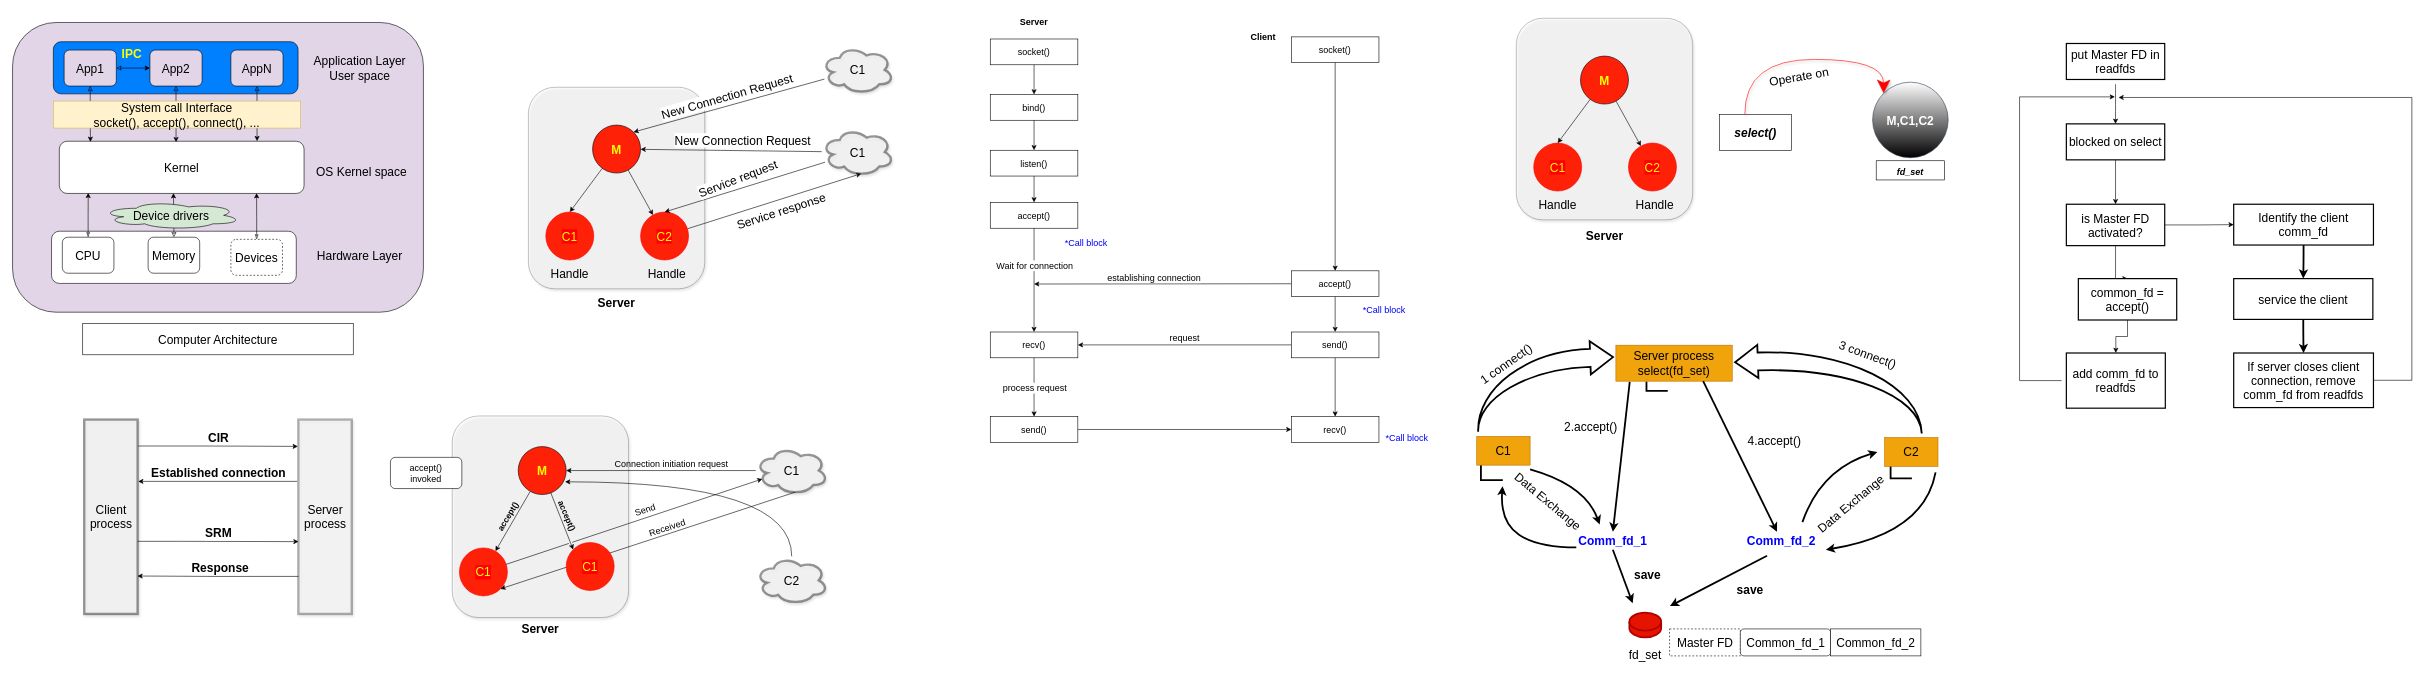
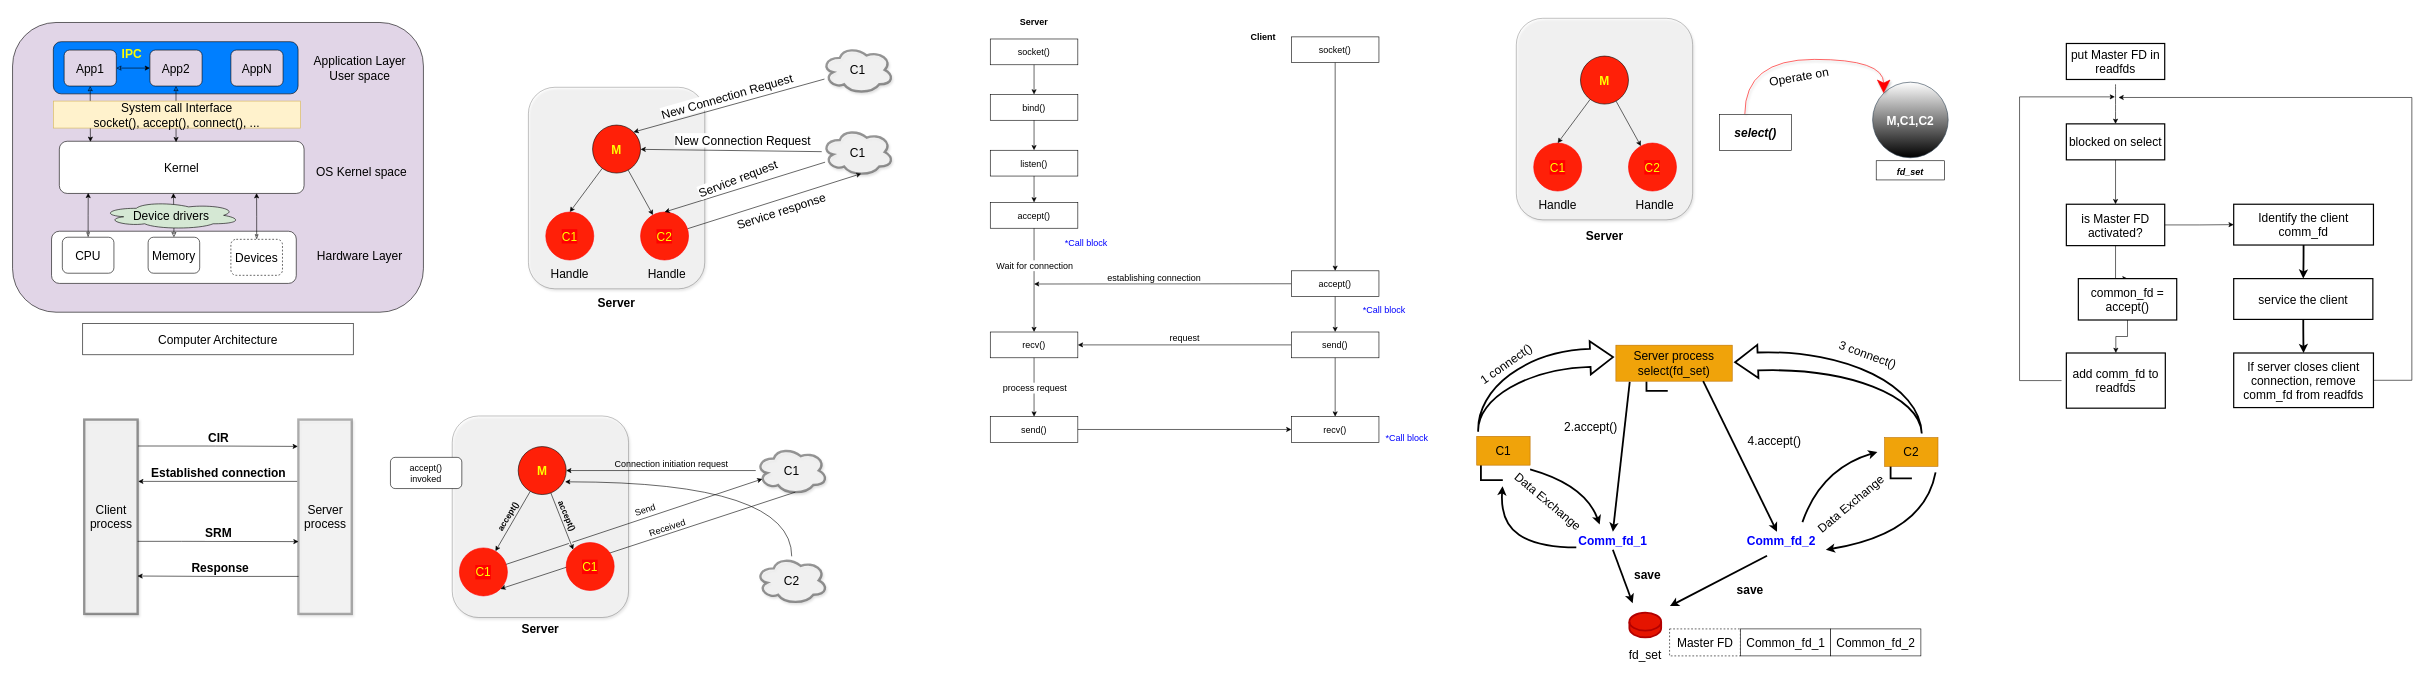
edge "AppN" -- "Kernel": removed
node "Common_fd_1": shape rounded rectangle -> rectangle
